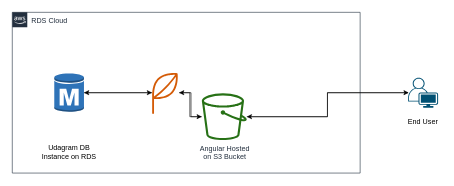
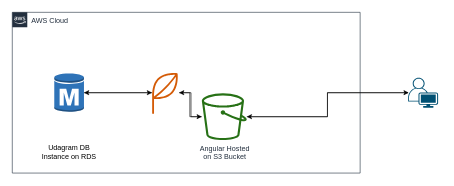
node "RDS Cloud": label "RDS Cloud" -> "AWS Cloud"
node "End User": removed
